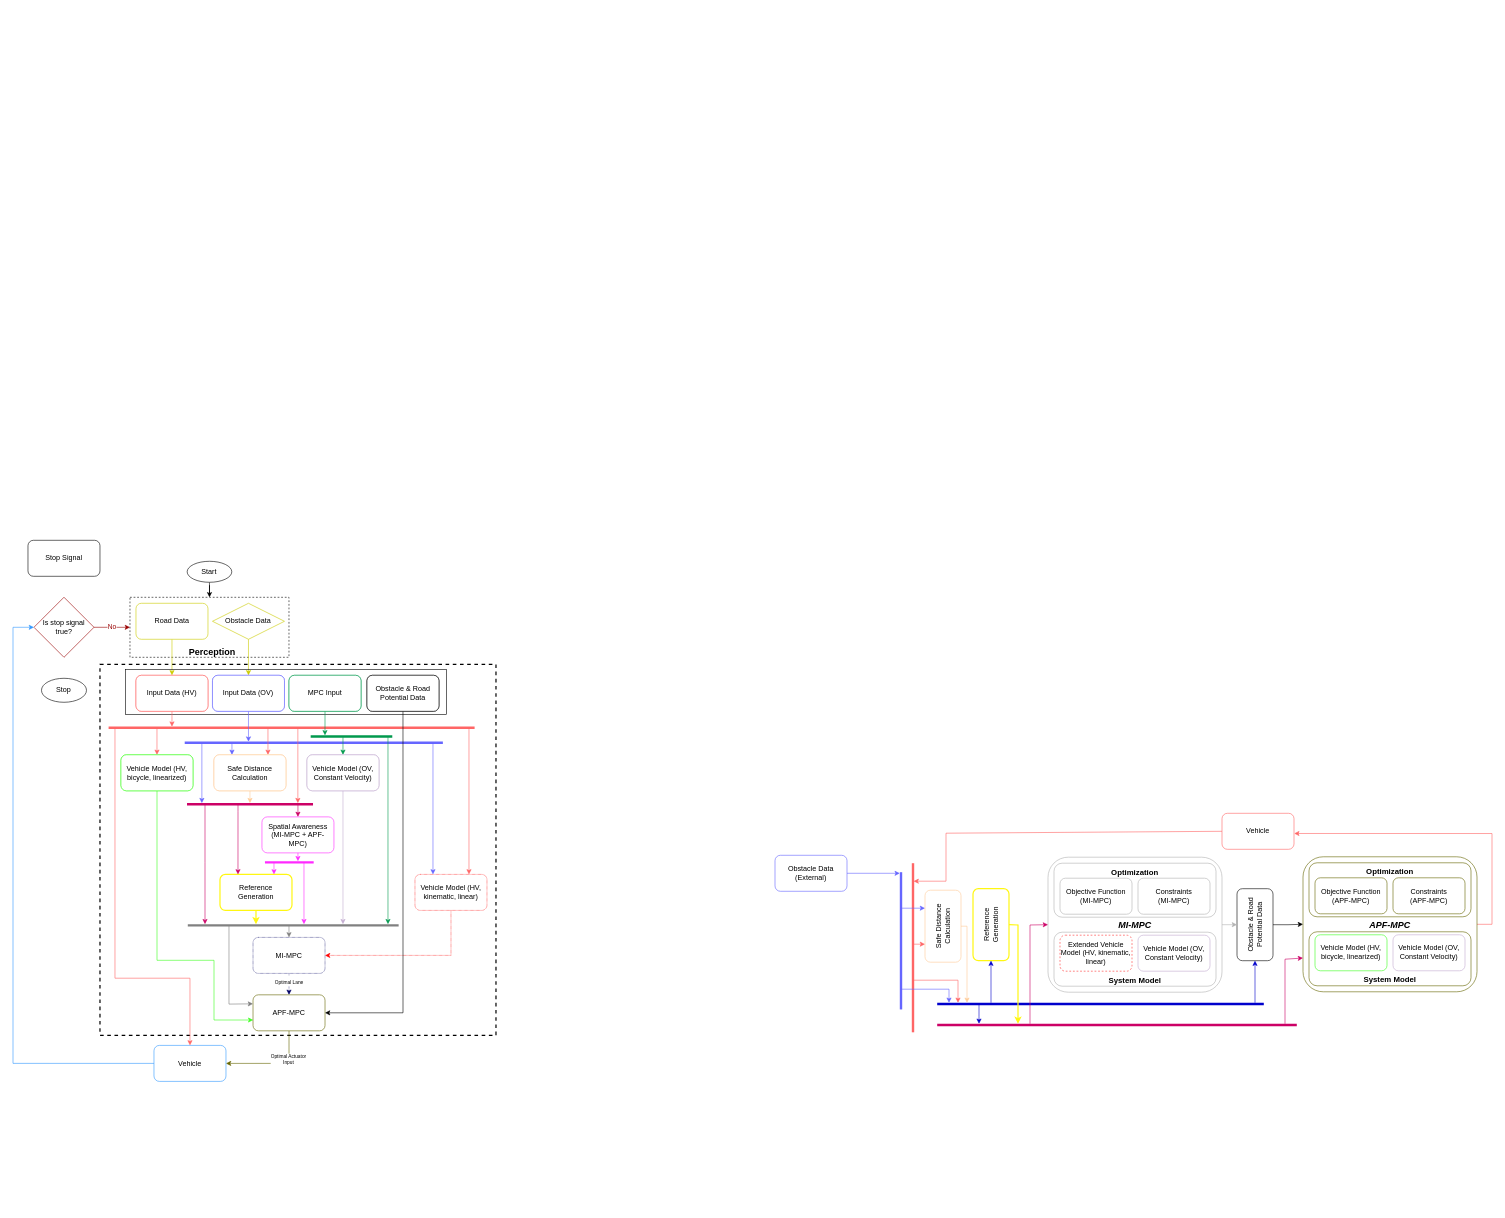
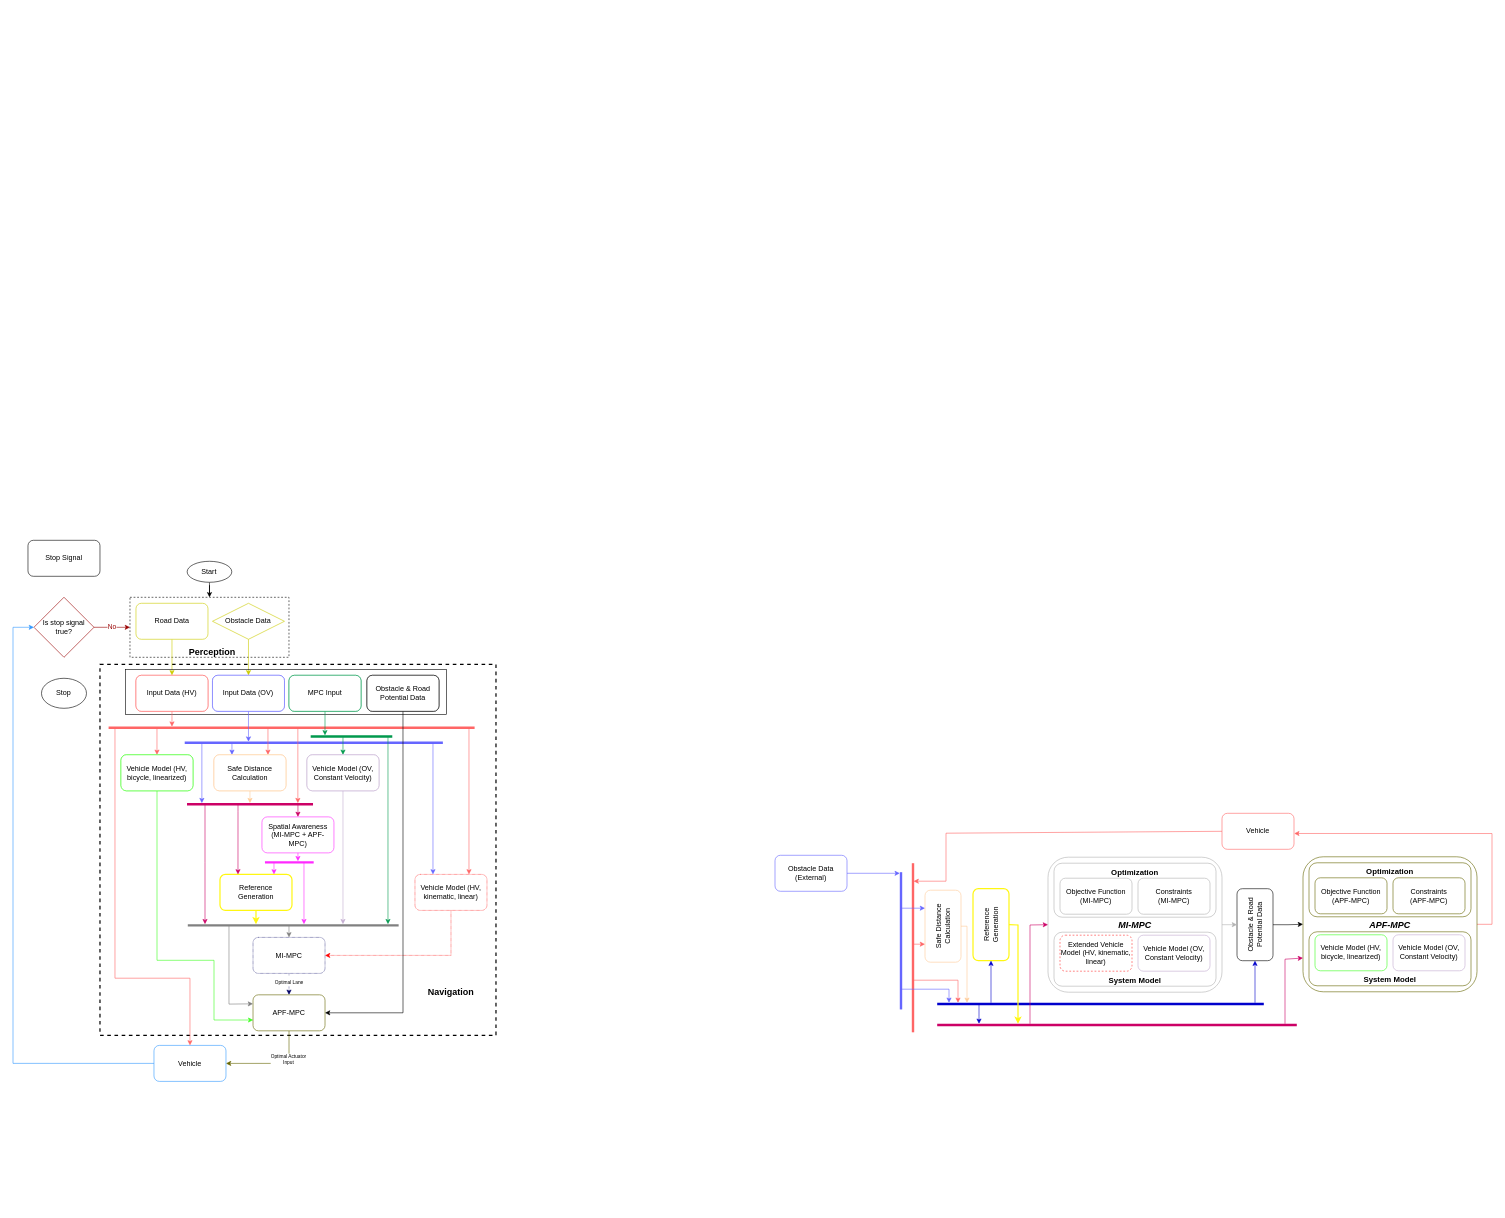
node "Stop": size 45x24 -> 45x30
node "Navigation": added
